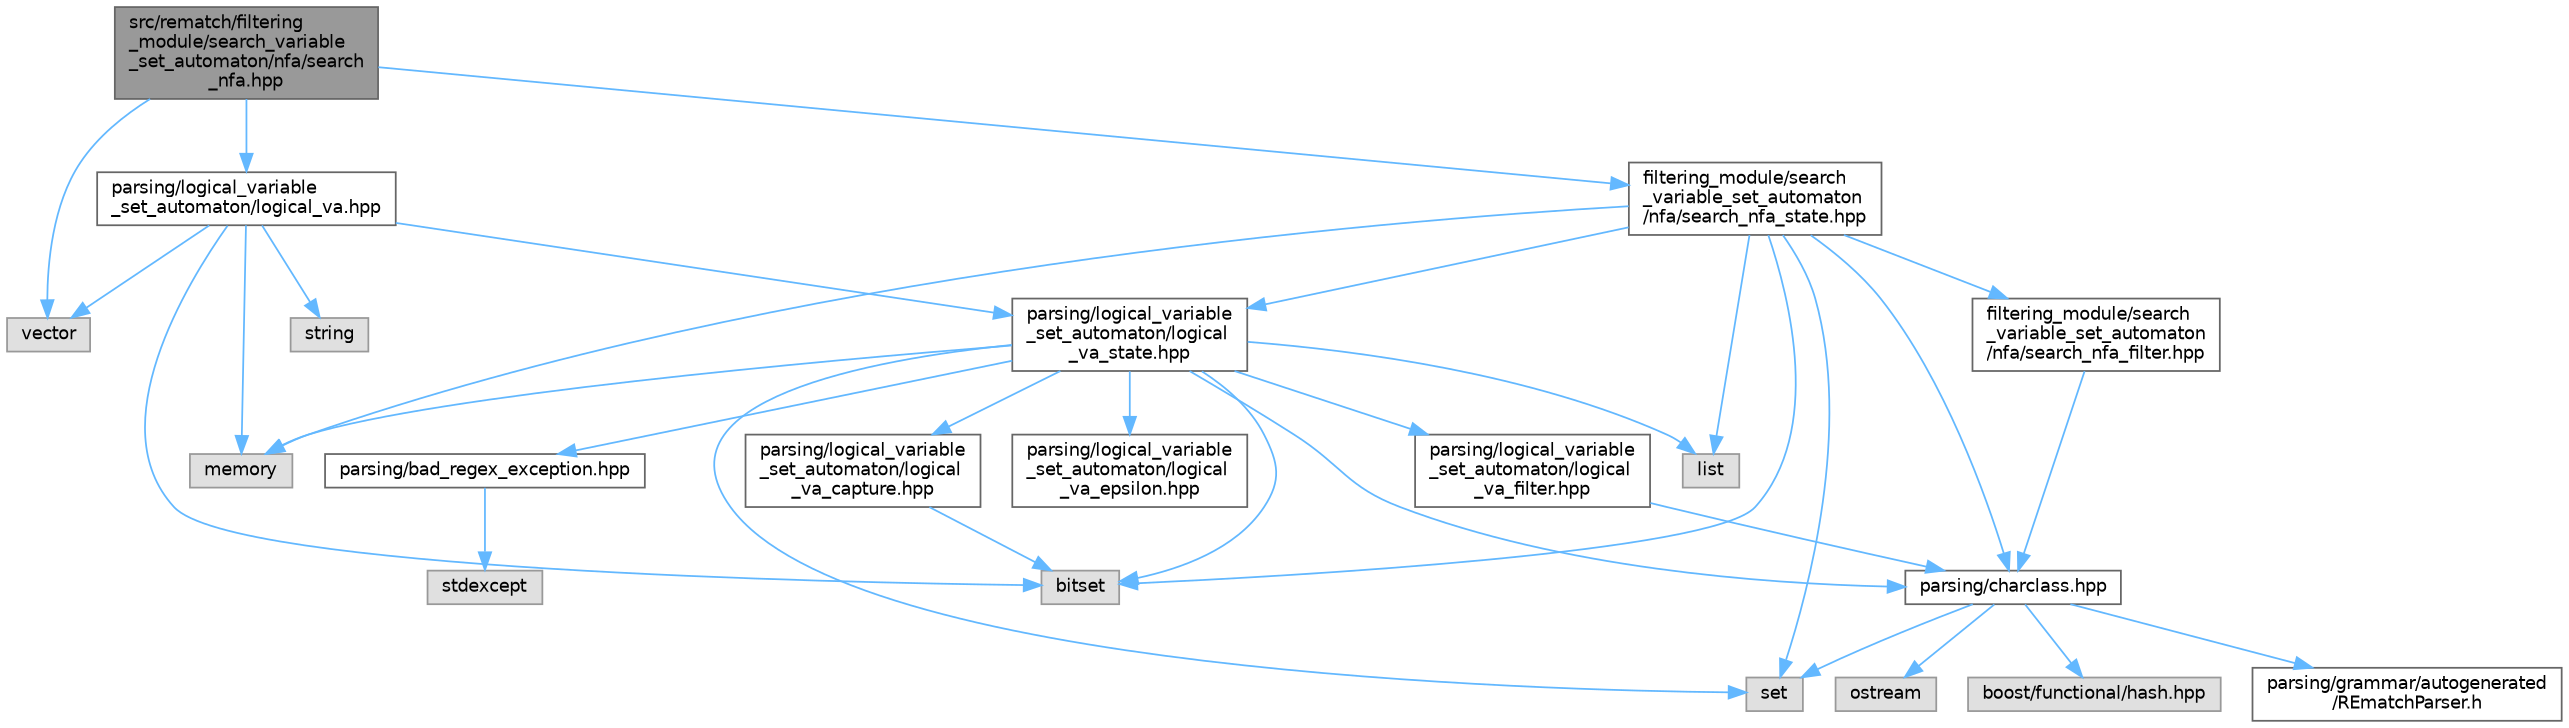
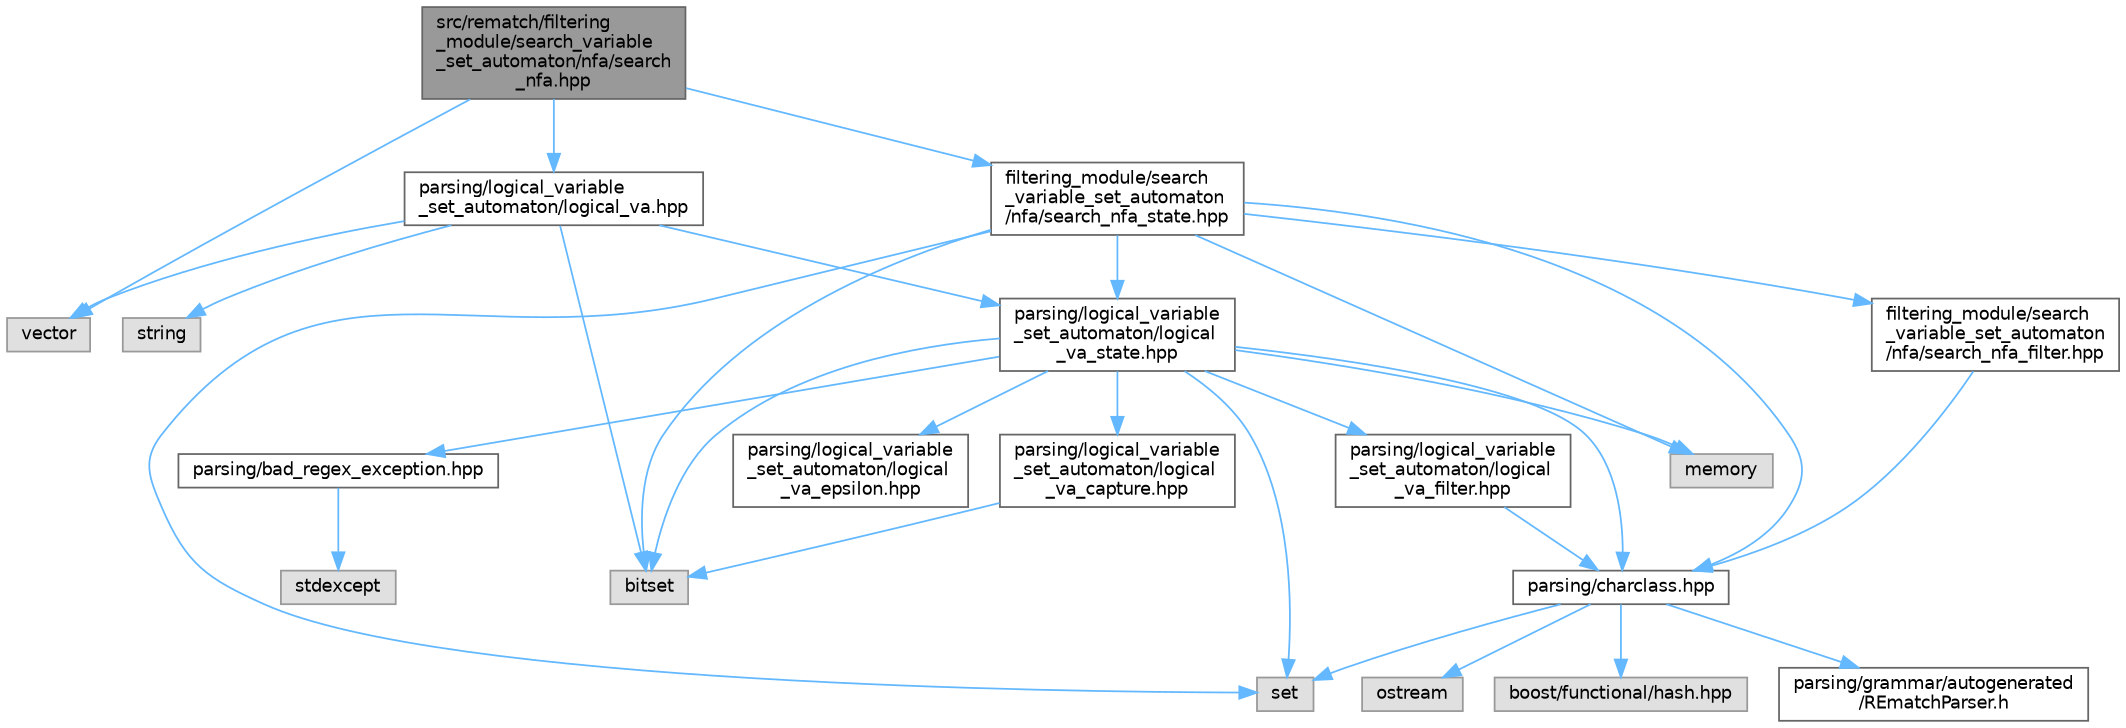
edge "parsing/logical_variable _set_automaton/logical_va.hpp" -> "memory": removed
node "list": removed
